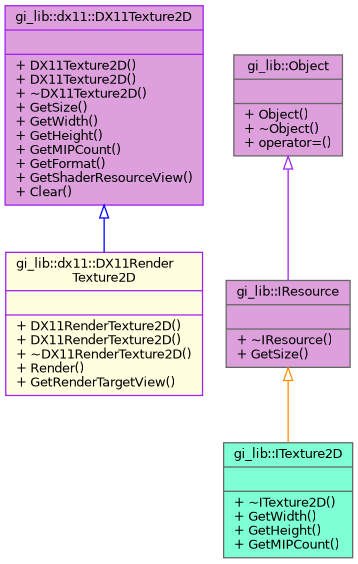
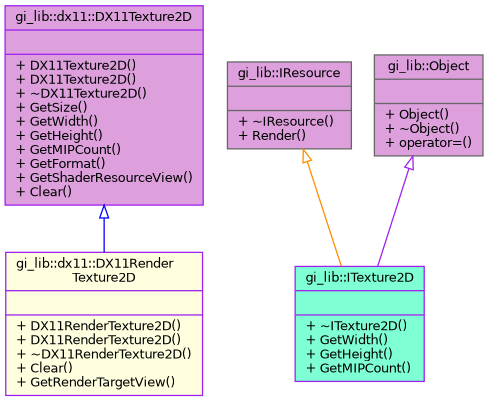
edge "gi_lib::IResource" -> "gi_lib::Object": now "gi_lib::ITexture2D" -> "gi_lib::Object"
node "gi_lib::IResource": text "+ GetSize()" -> "+ Render()"
node "gi_lib::dx11::DX11Render": text "+ Render()" -> "+ Clear()"
node "gi_lib::ITexture2D": color gray40 -> purple
